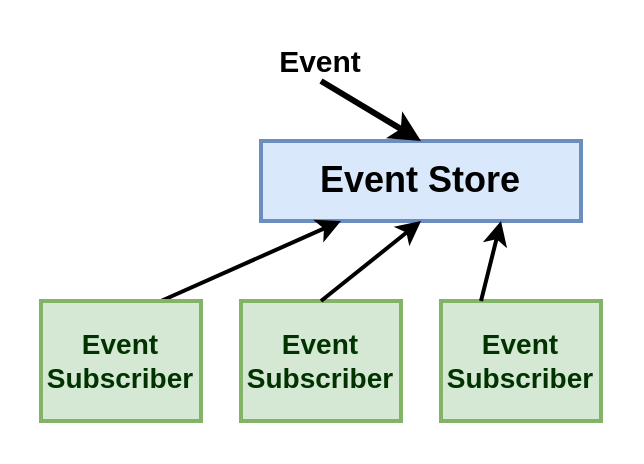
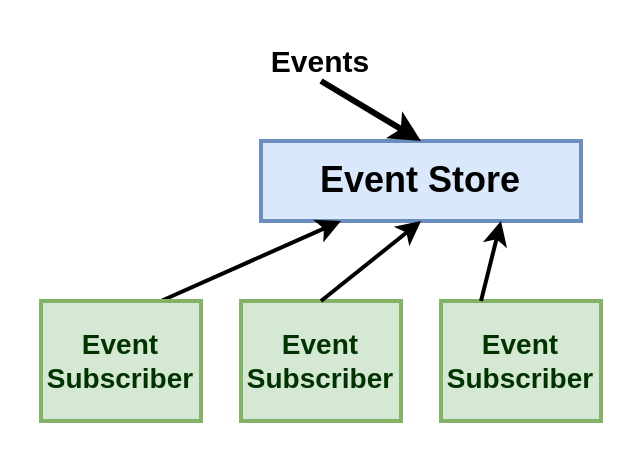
node "Event": label "Event" -> "Events"
